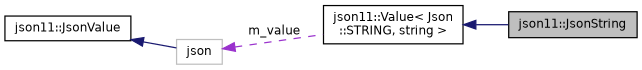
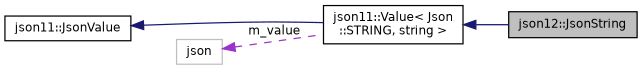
node "json11::JsonString": label "json11::JsonString" -> "json12::JsonString"
edge "json" -> "json11::JsonValue": now "json11::Value< Json ::STRING, string >" -> "json11::JsonValue"
